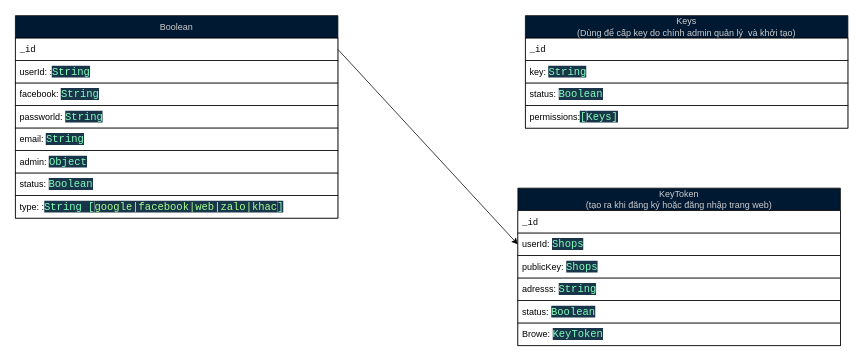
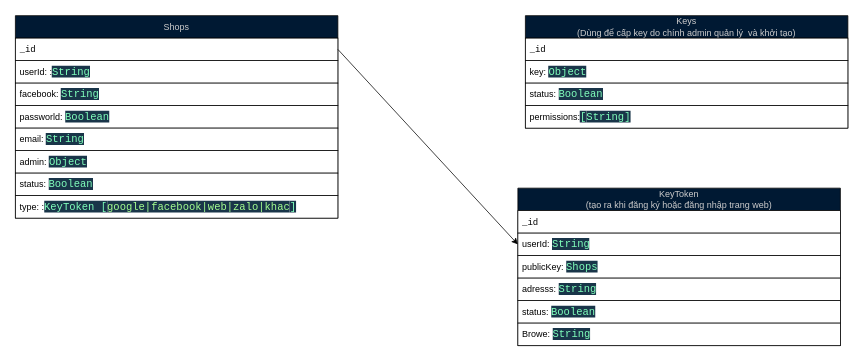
node "Boolean": label "Boolean" -> "Shops"
node "key: String": label "key: String" -> "key: Object"
node "passworld: String": label "passworld: String" -> "passworld: Boolean"
node "permissions:[Keys]": label "permissions:[Keys]" -> "permissions:[String]"
node "type: :String [google|facebook|web|zalo|khac]": label "type: :String [google|facebook|web|zalo|khac]" -> "type: :KeyToken [google|facebook|web|zalo|khac]"
node "userId: Shops": label "userId: Shops" -> "userId: String"
node "Browe: KeyToken": label "Browe: KeyToken" -> "Browe: String"
